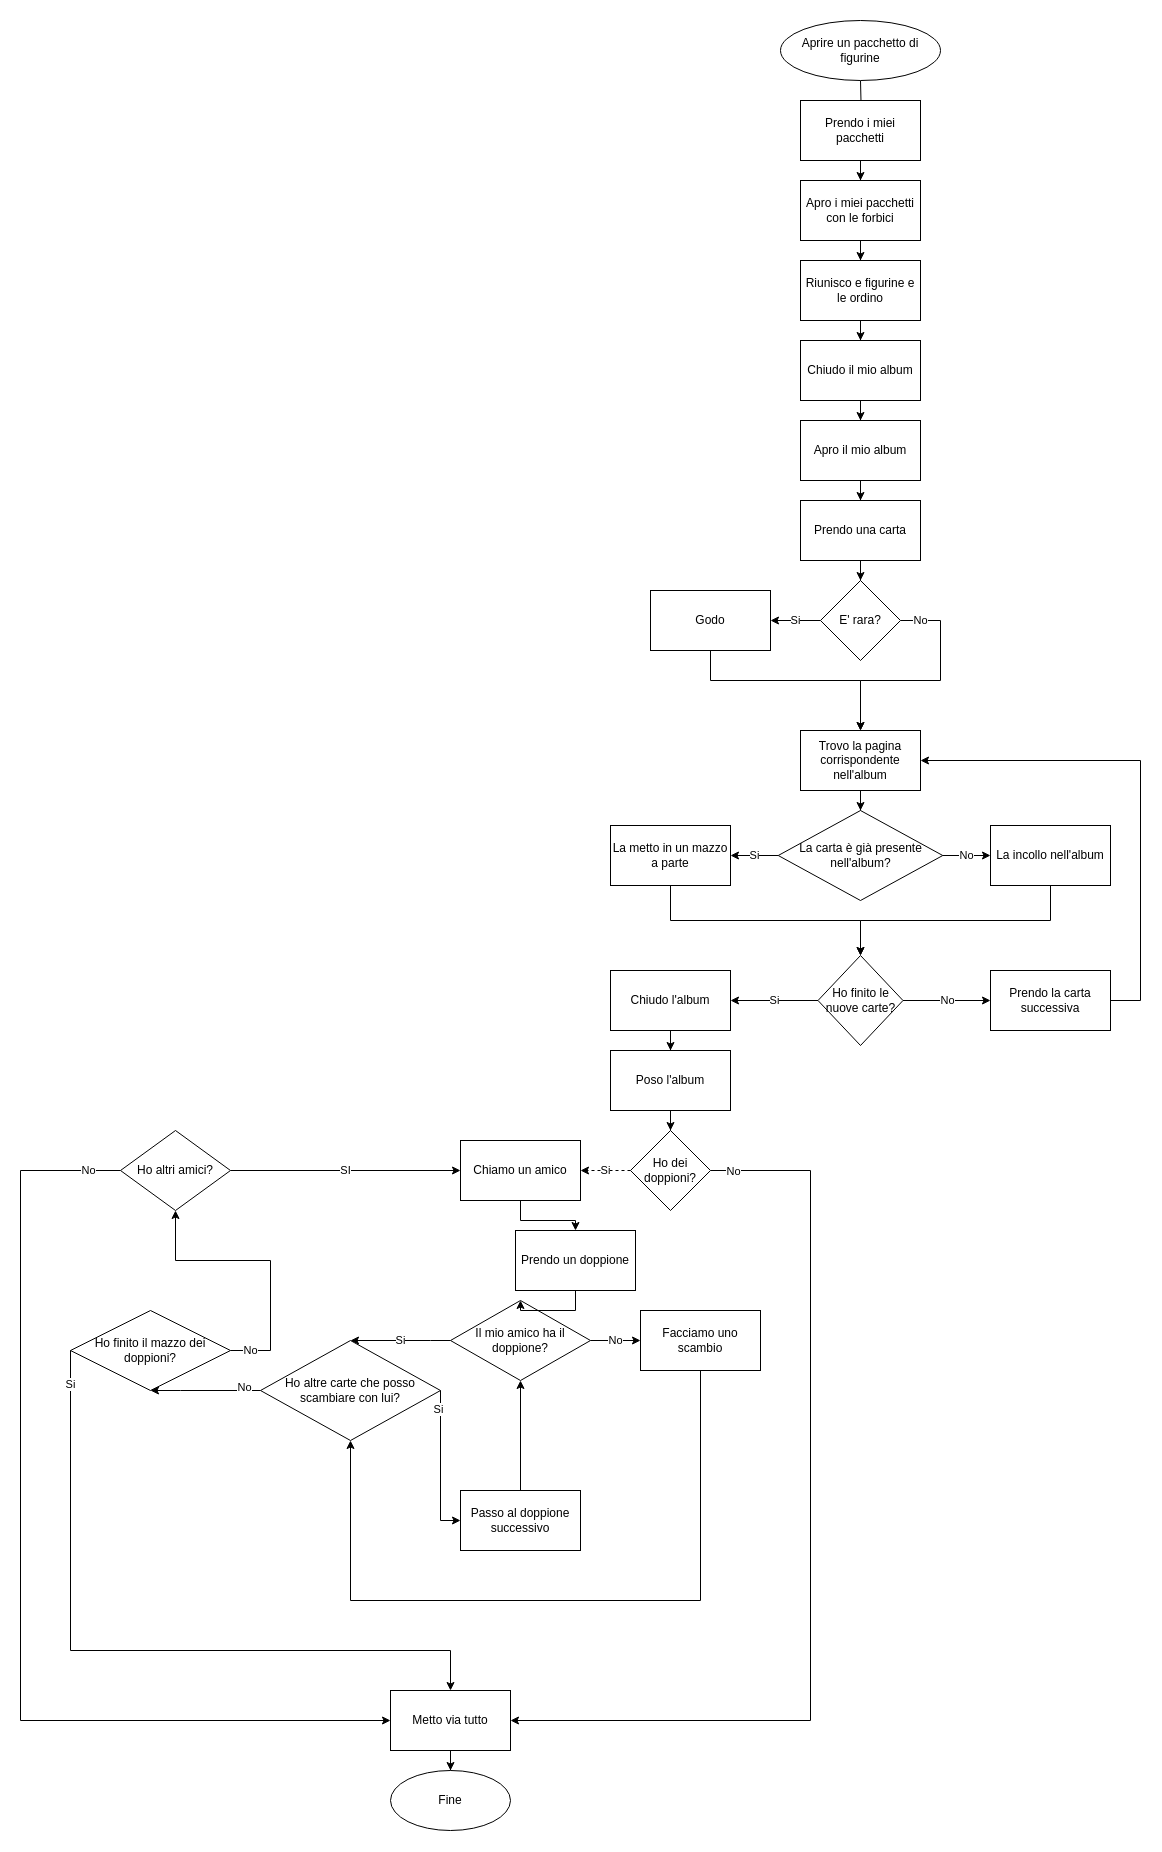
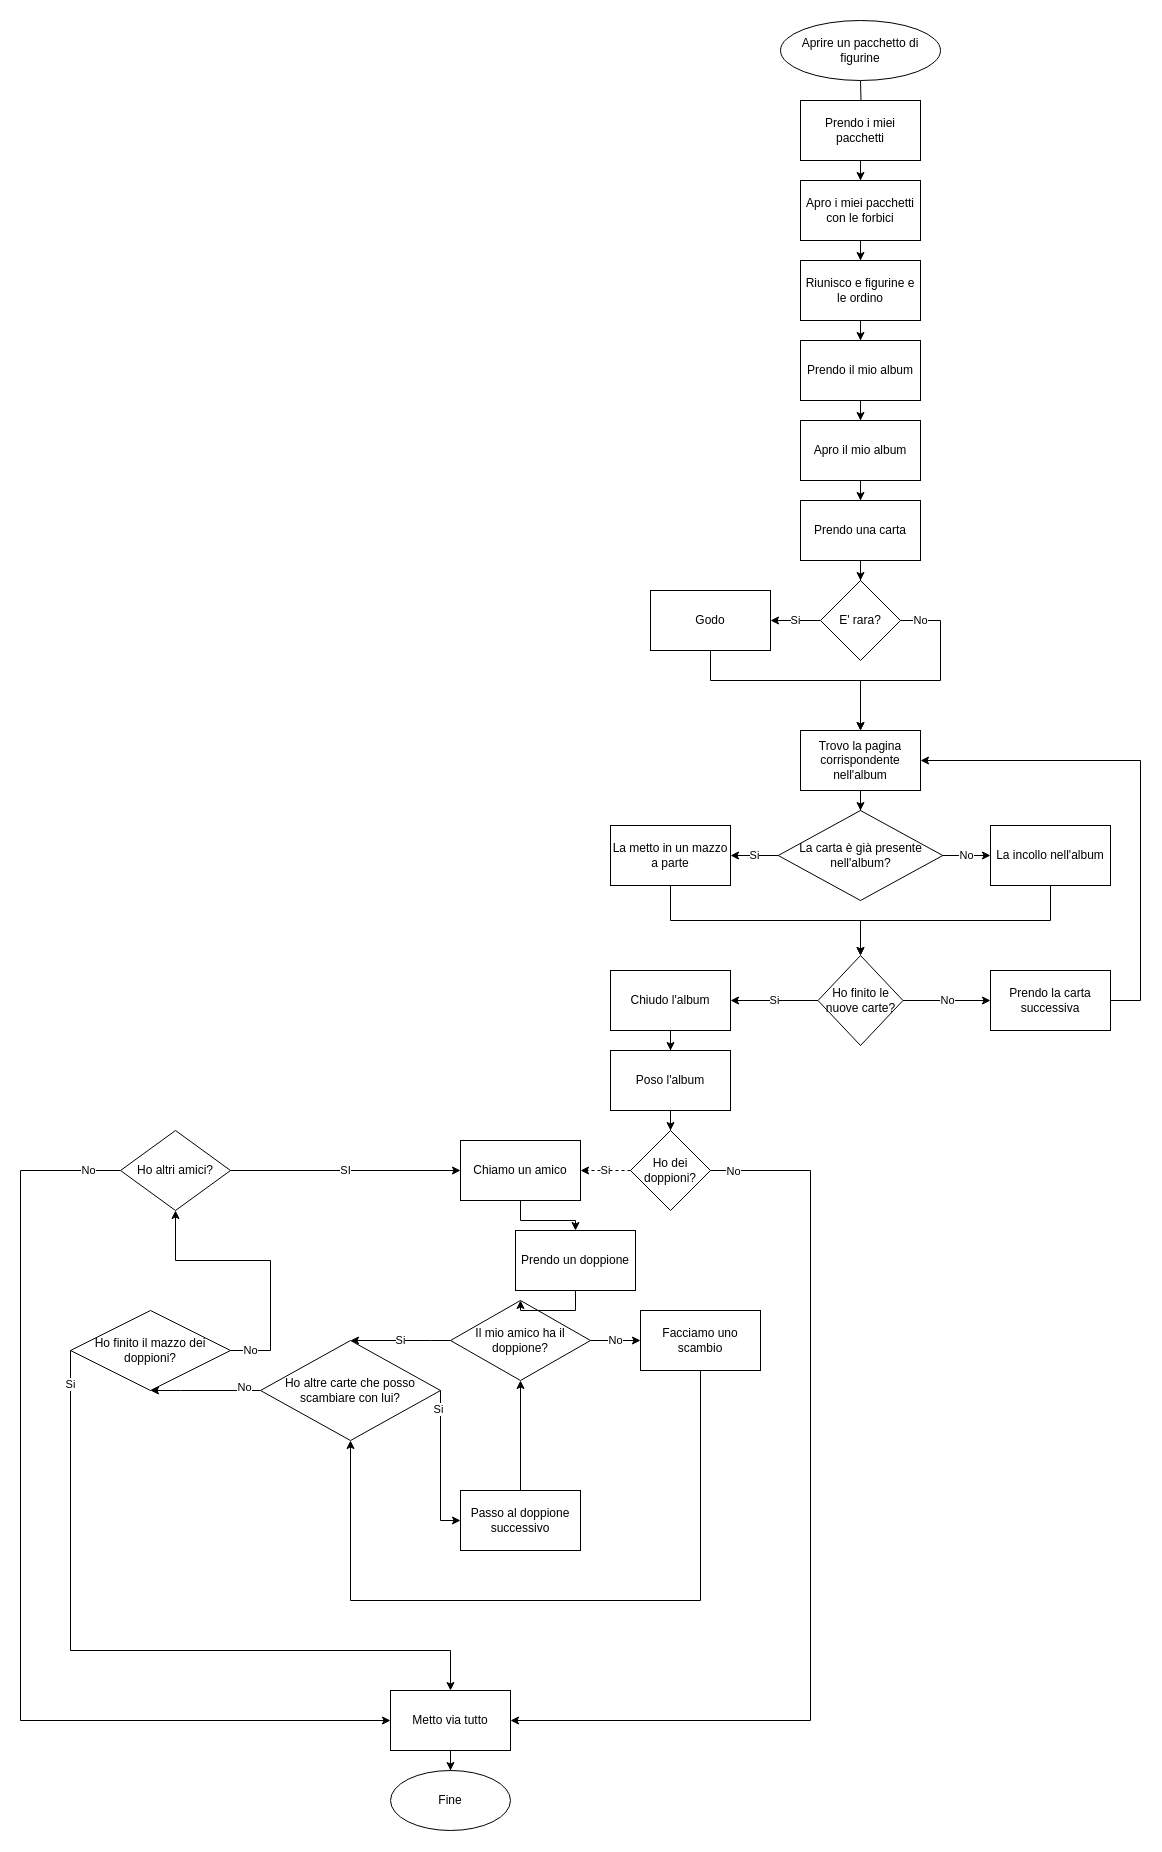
node "Chiudo il mio album": label "Chiudo il mio album" -> "Prendo il mio album"
